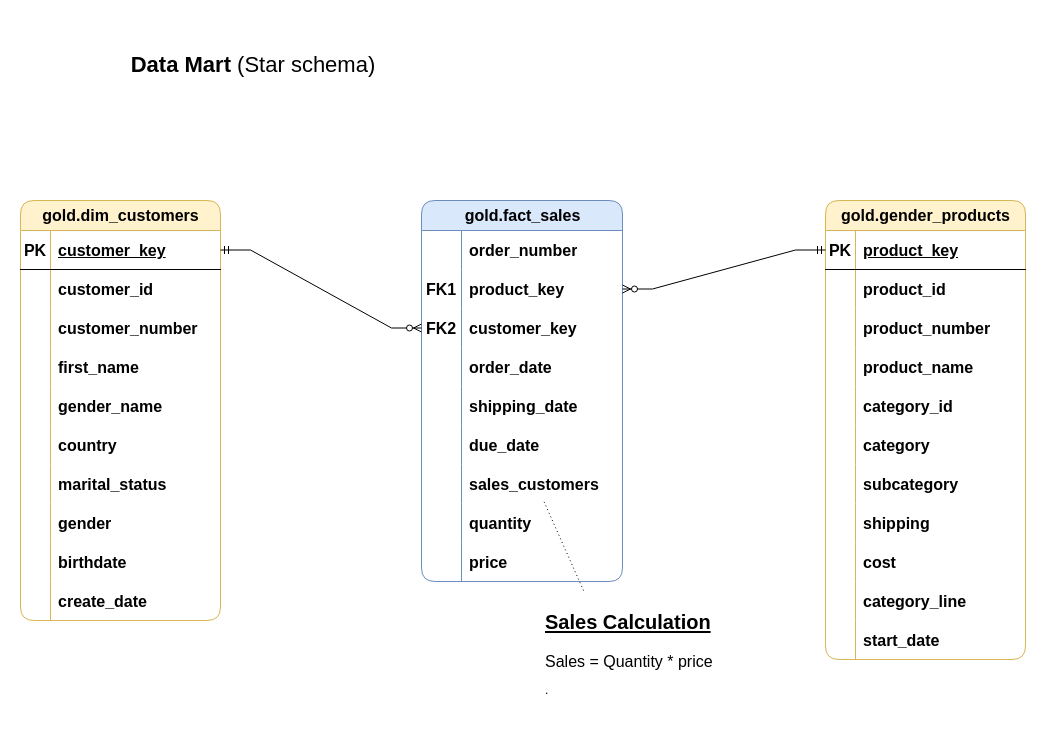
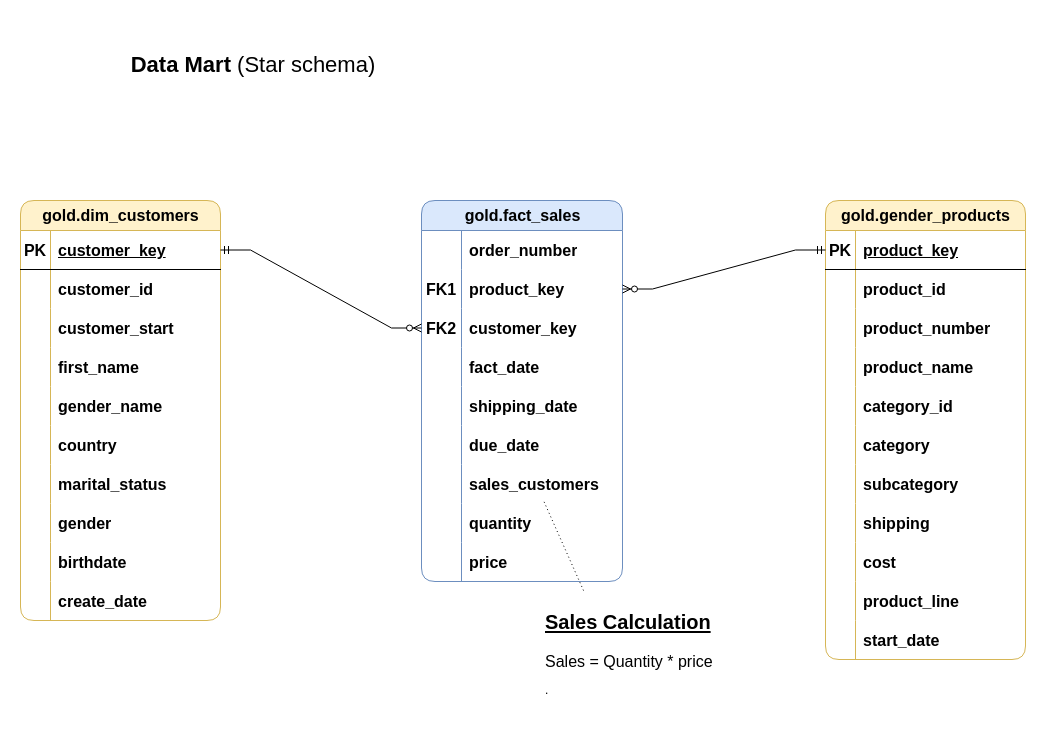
node "customer_number": label "customer_number" -> "customer_start"
node "order_date": label "order_date" -> "fact_date"
node "category_line": label "category_line" -> "product_line"
